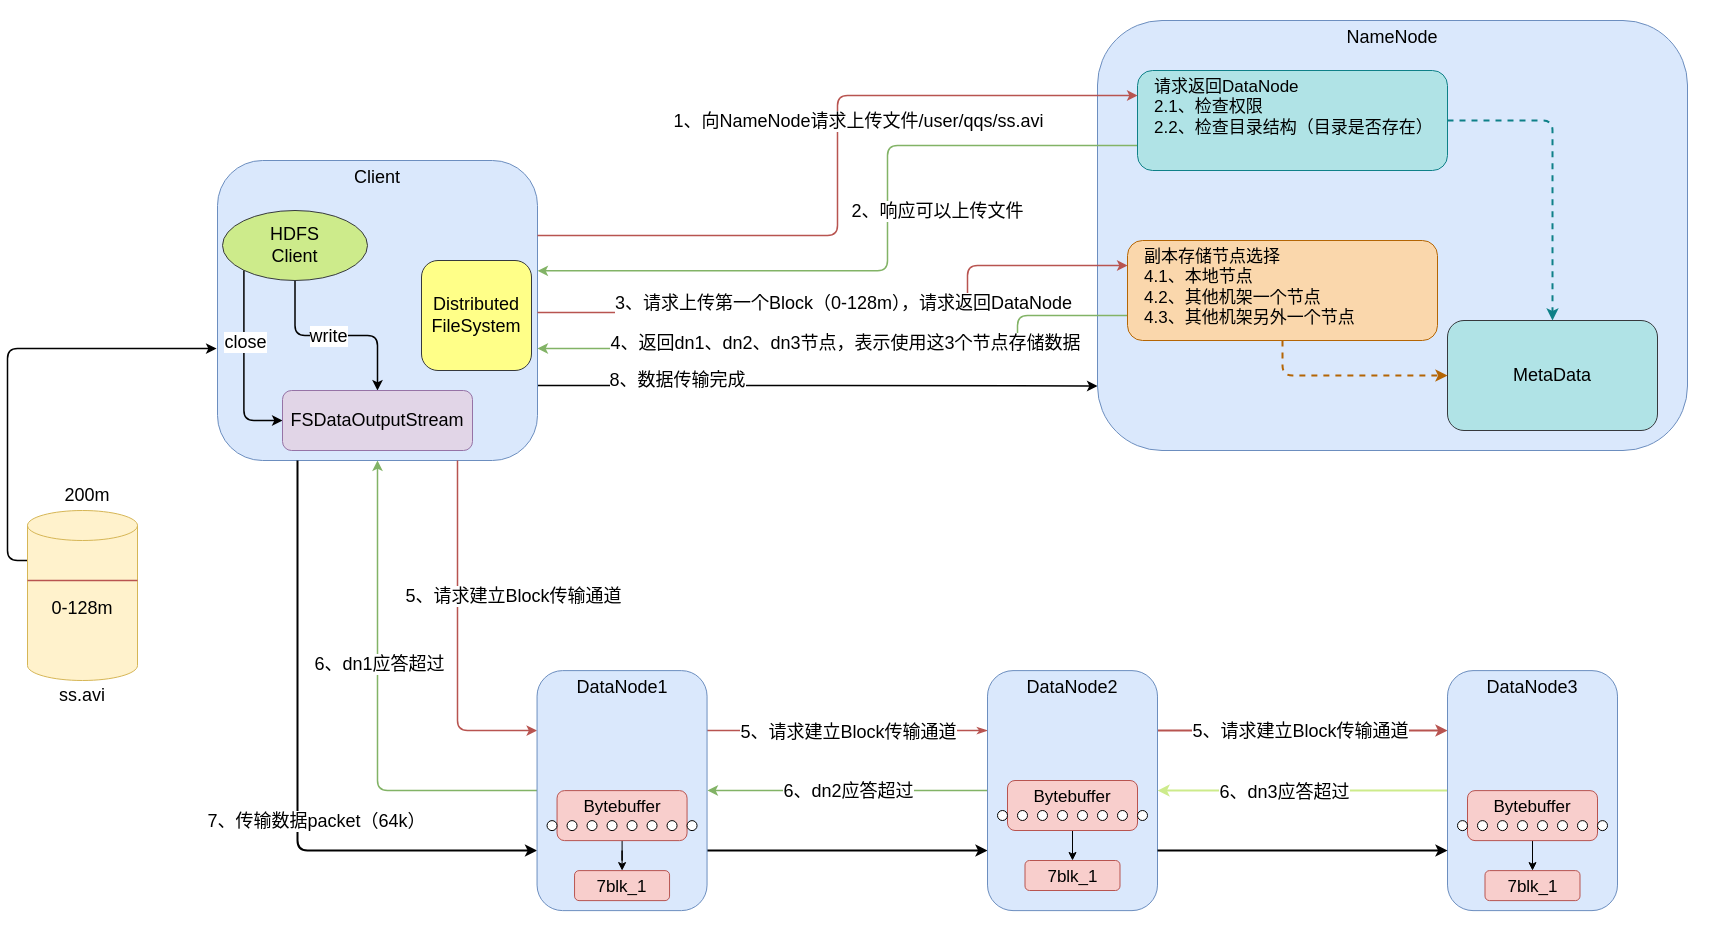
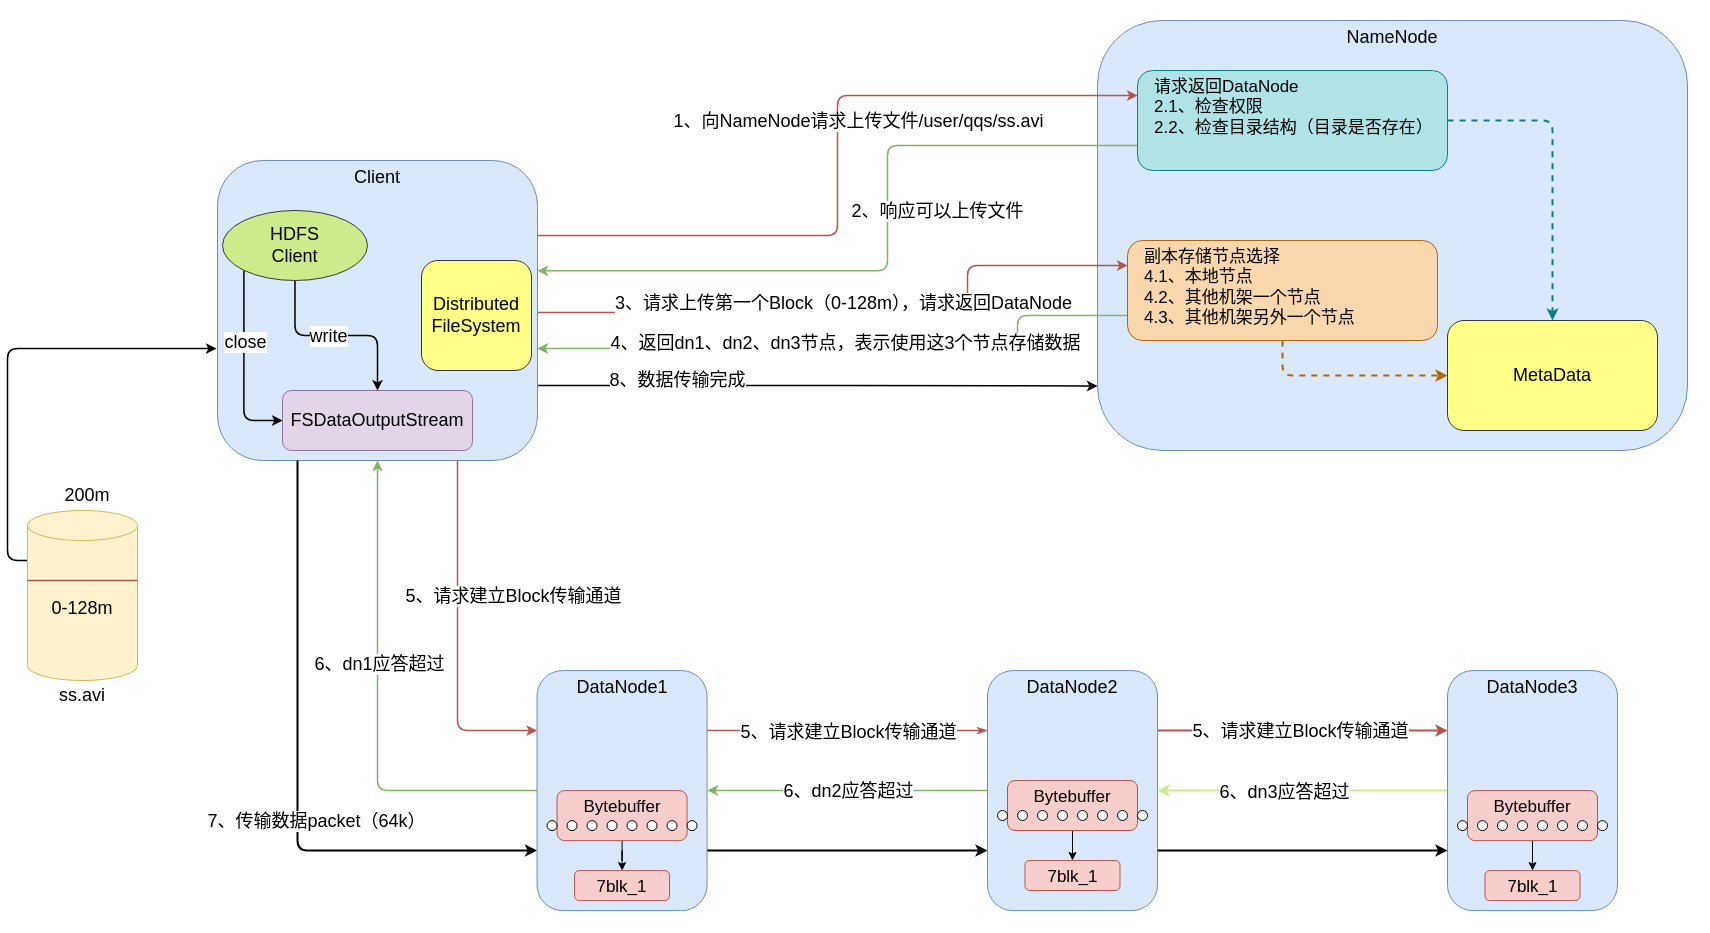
node "MetaData": fillcolor #b0e3e6 -> #ffff88
